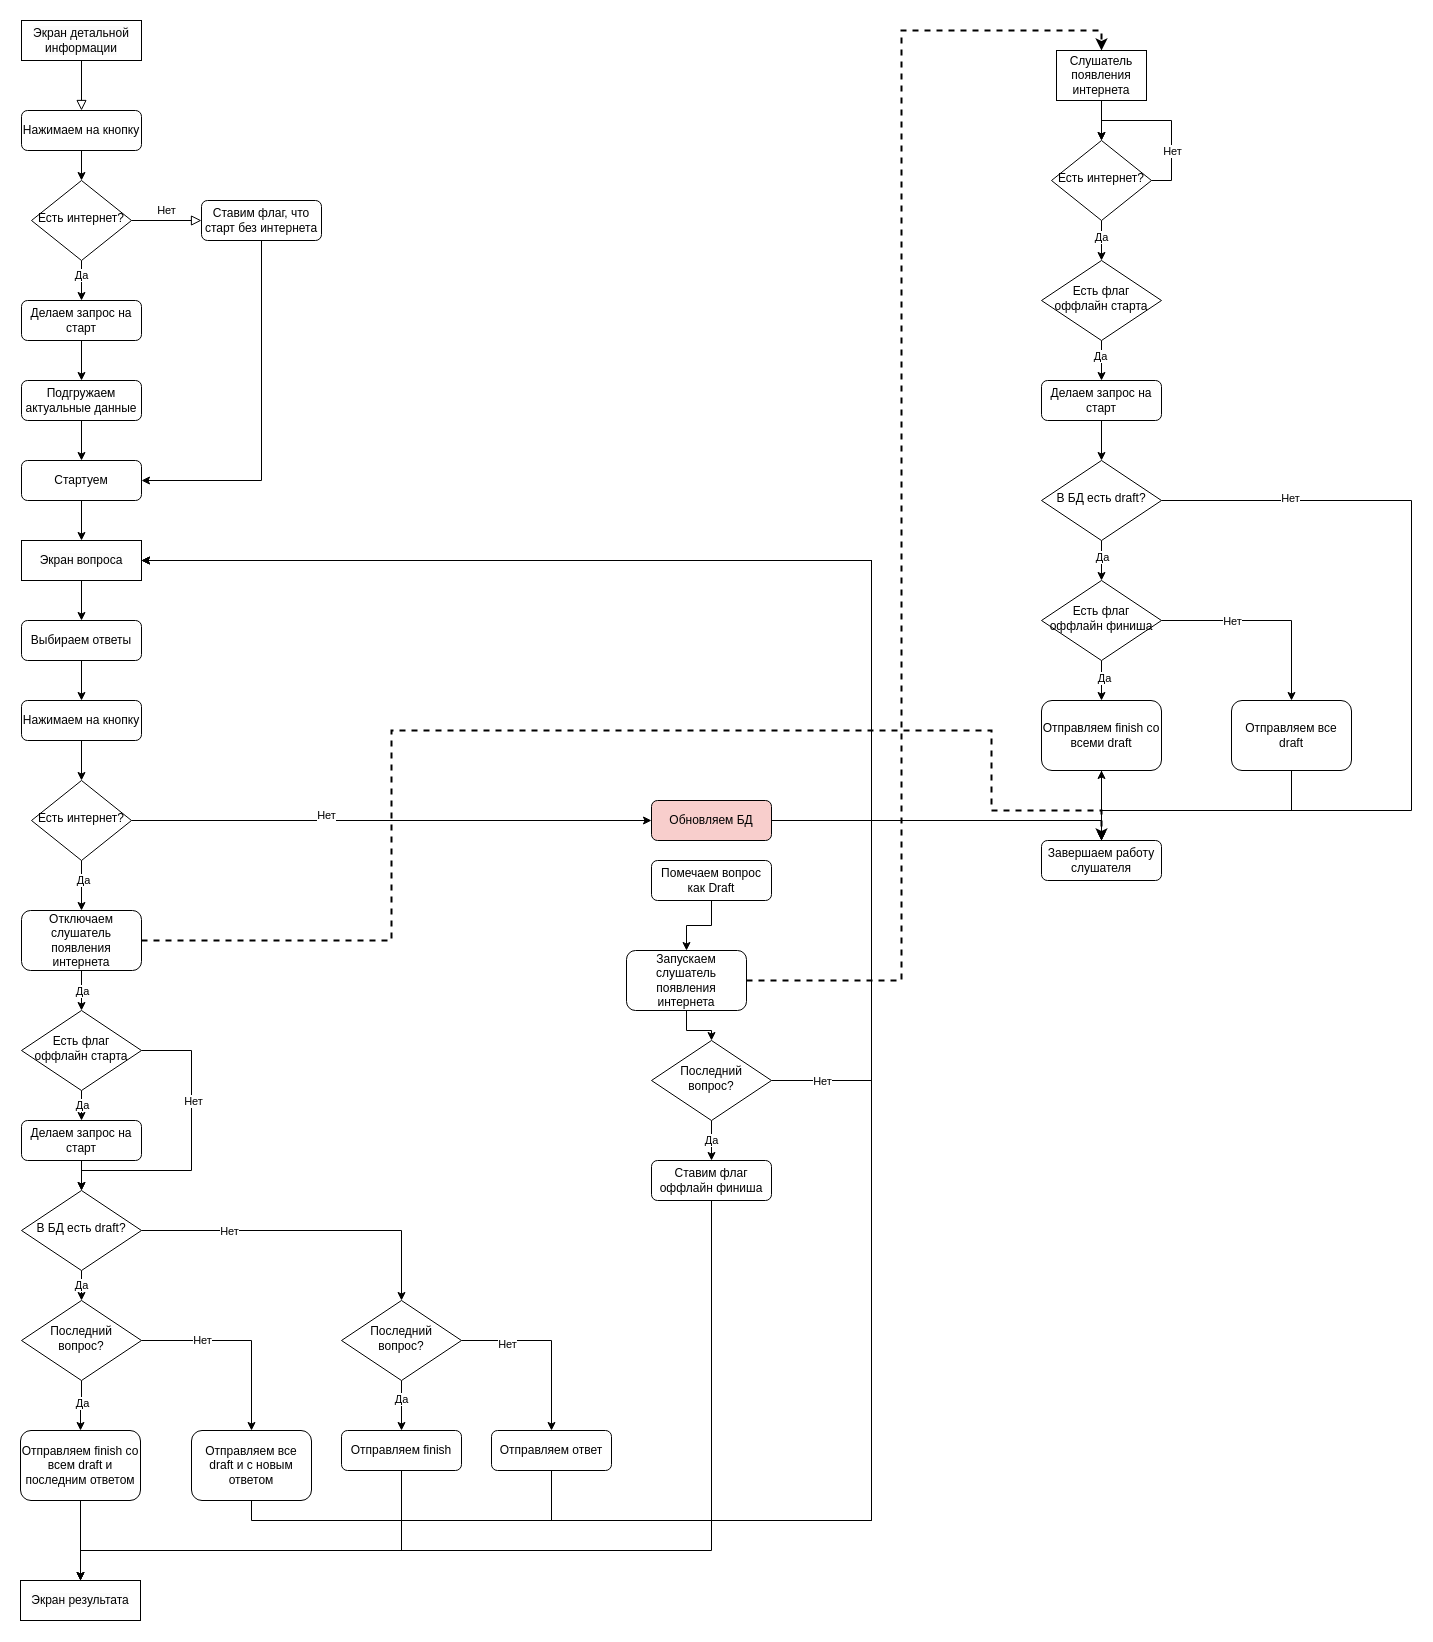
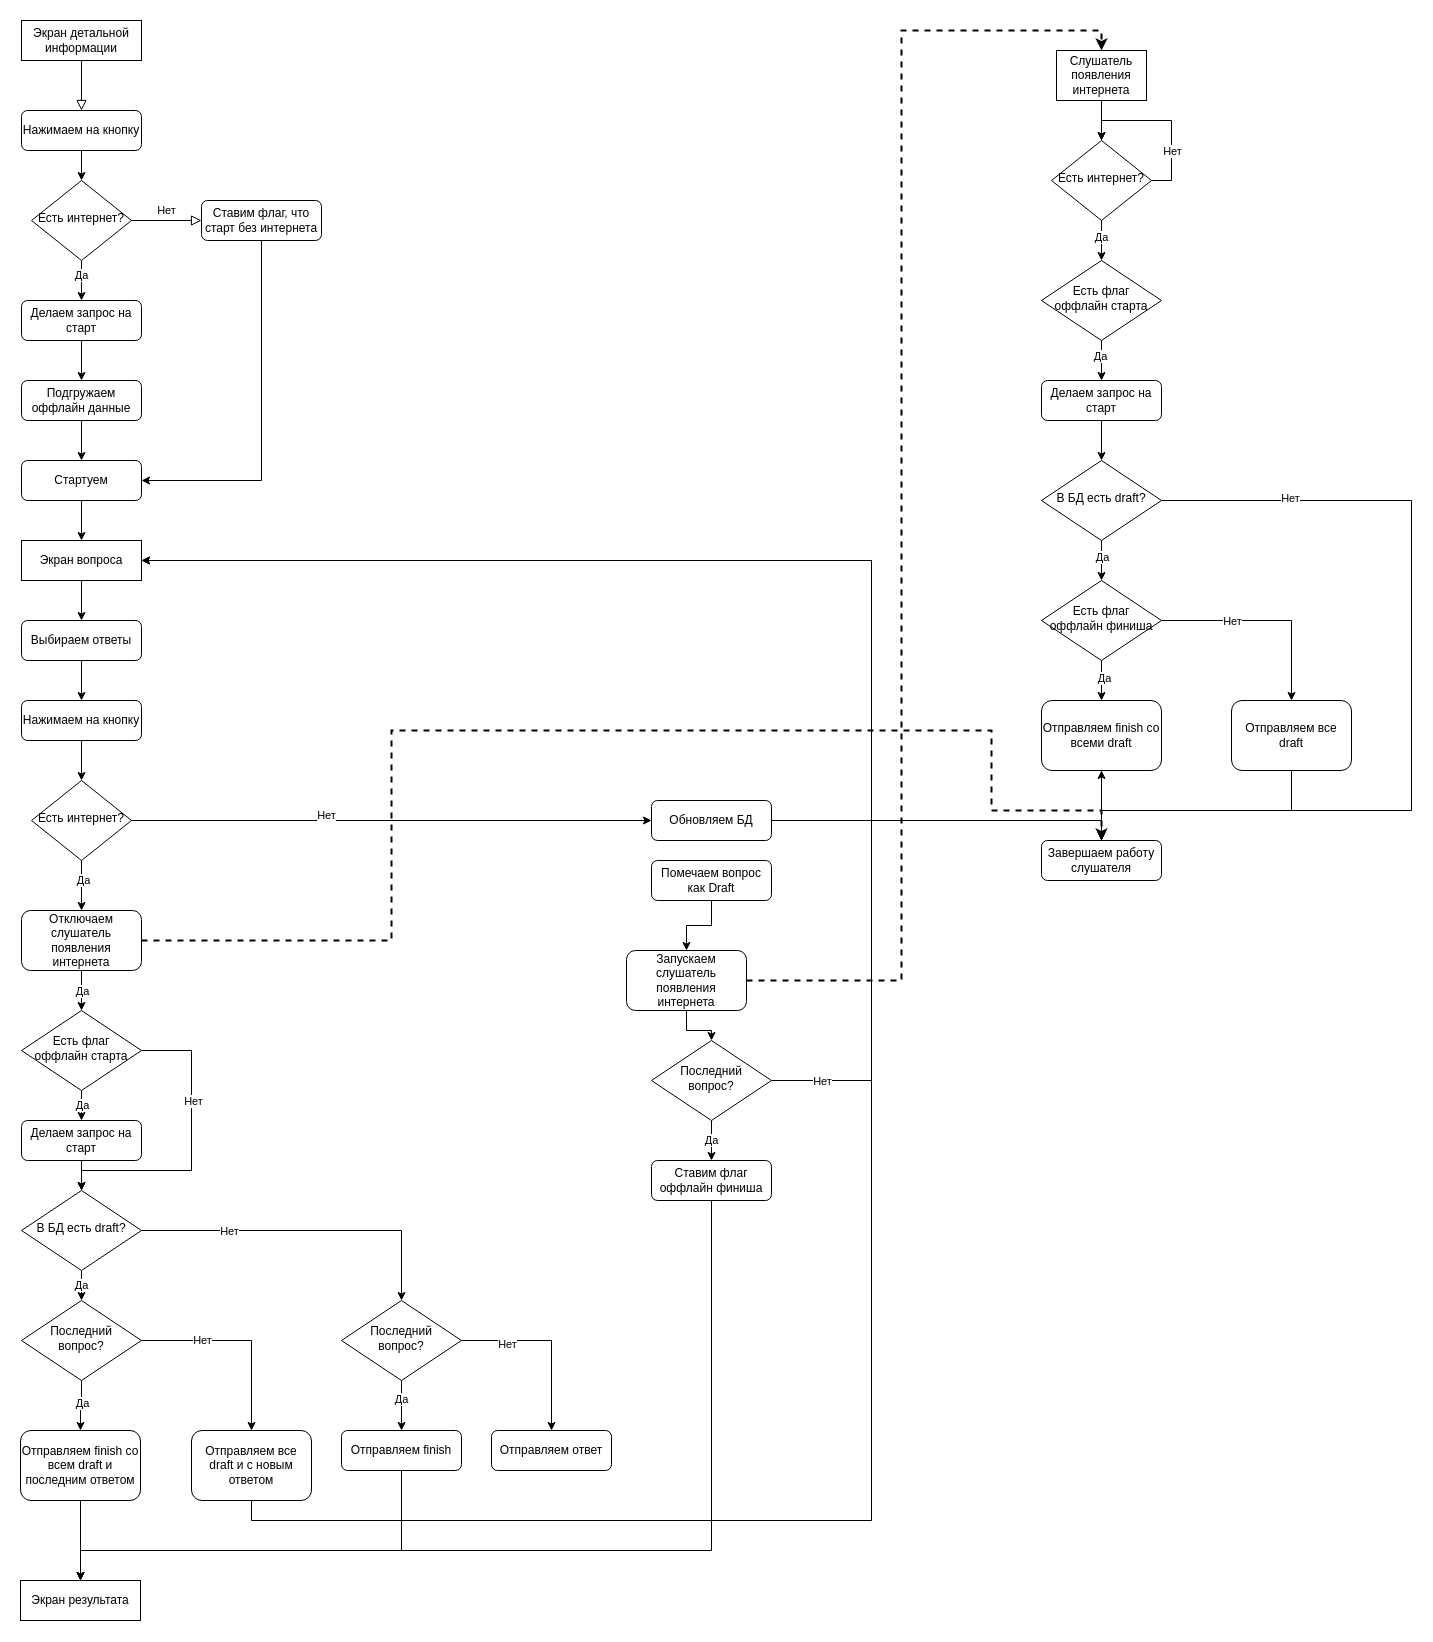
node "Подгружаем актуальные данные": label "Подгружаем актуальные данные" -> "Подгружаем оффлайн данные"
node "Обновляем БД": fillcolor #f8cecc -> #ffffff
edge "Отправляем ответ" -> "Экран вопроса": removed
